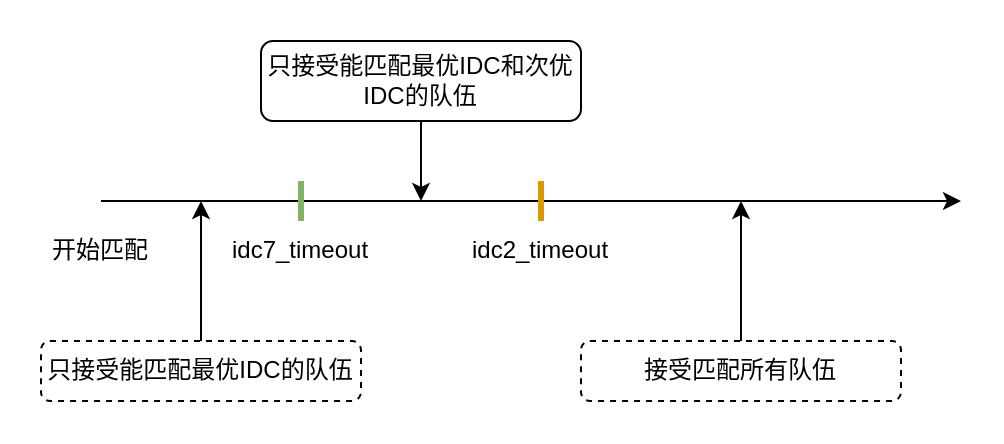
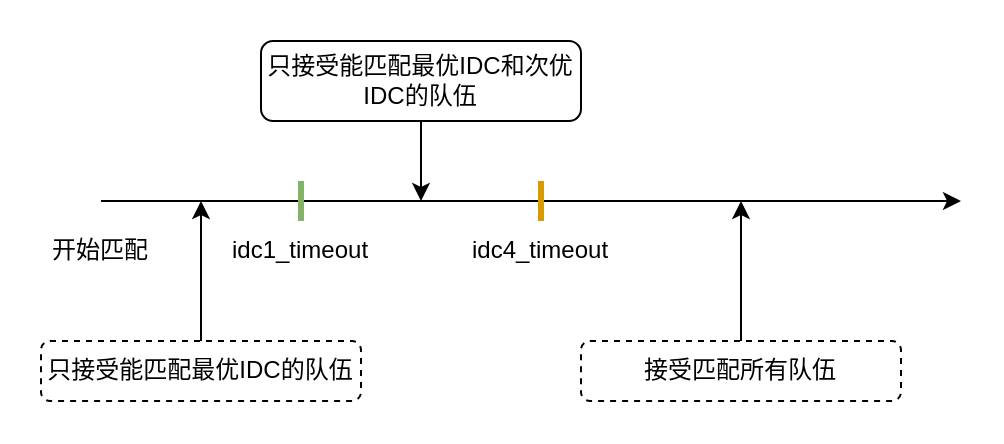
node "idc7_timeout": label "idc7_timeout" -> "idc1_timeout"
node "idc2_timeout": label "idc2_timeout" -> "idc4_timeout"
